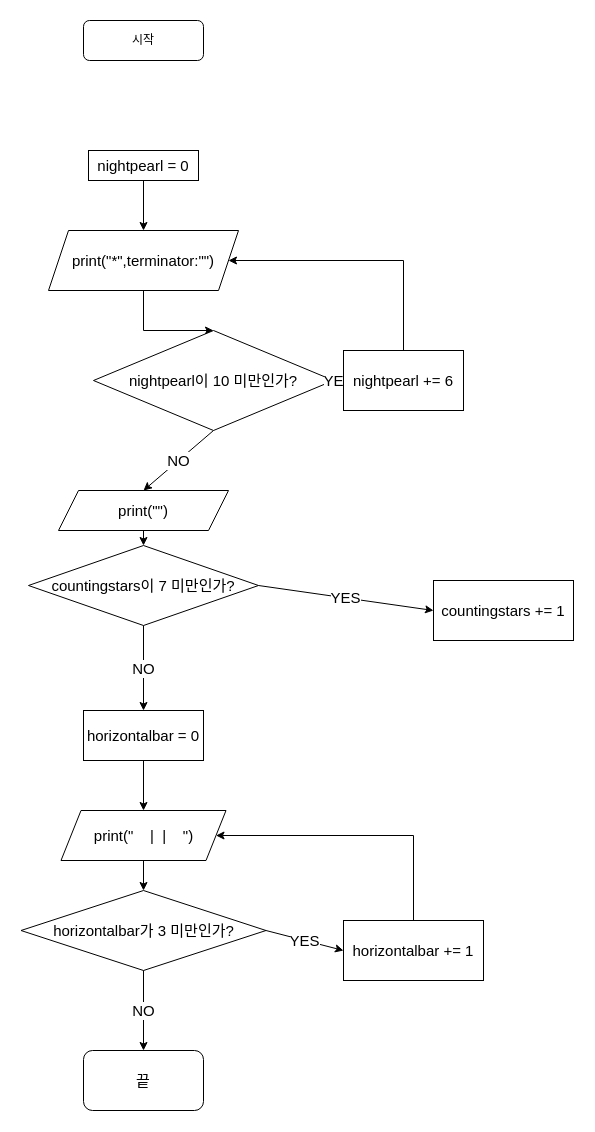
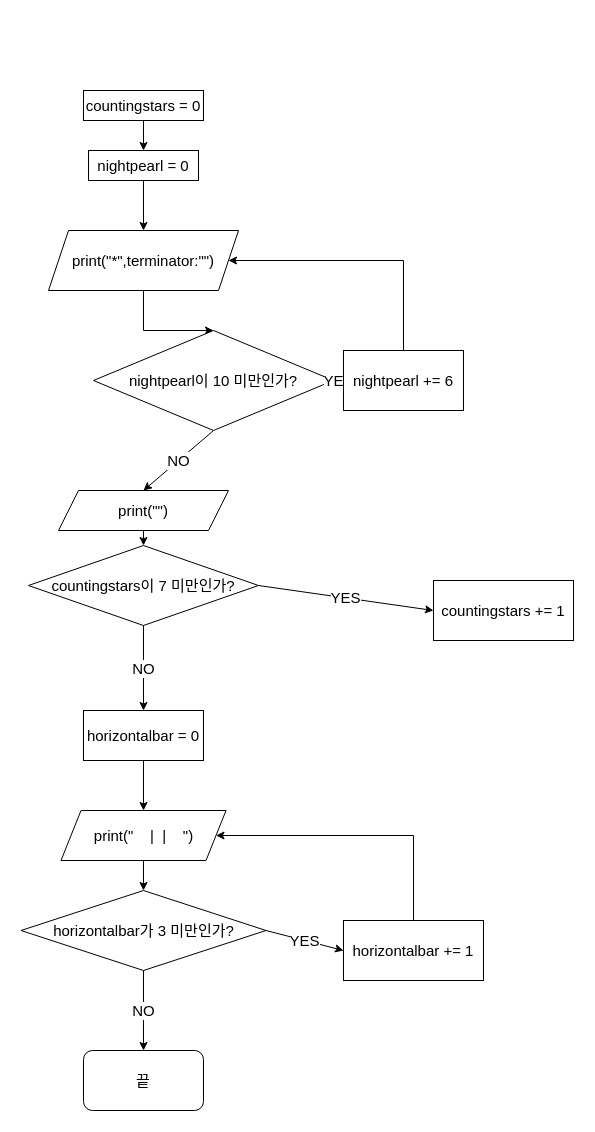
node "시작": removed
node "countingstars = 0": added
edge "countingstars = 0" -> "nightpearl = 0": added
